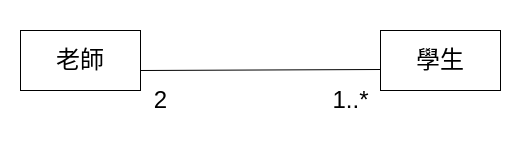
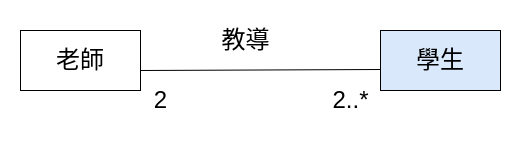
node "教導": added
node "學生": fillcolor #ffffff -> #dae8fc
node "1..*": label "1..*" -> "2..*"
